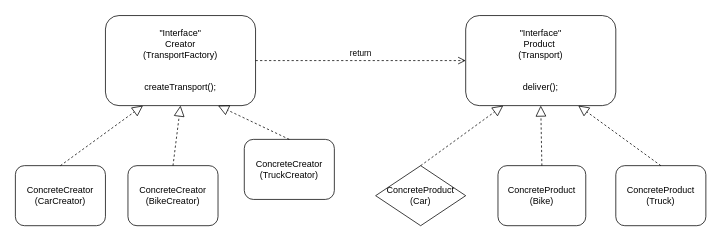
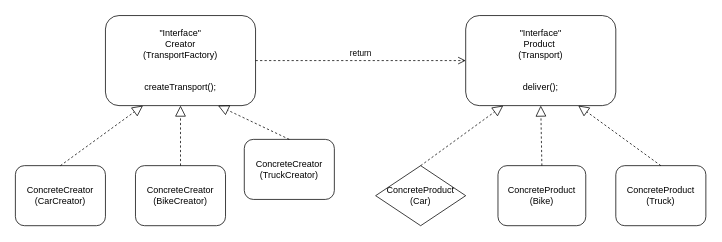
node "ConcreteCreator (BikeCreator)": moved (173, 195) -> (180, 195)
